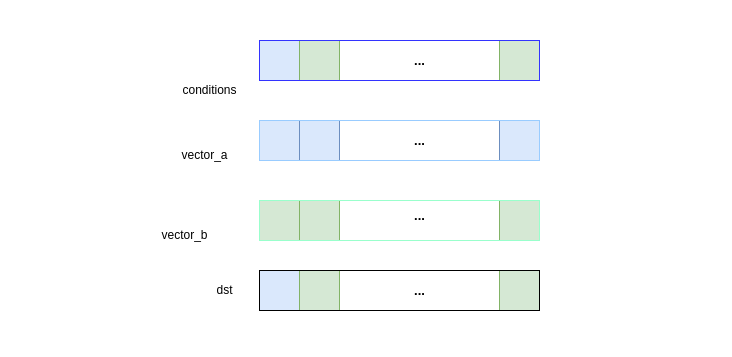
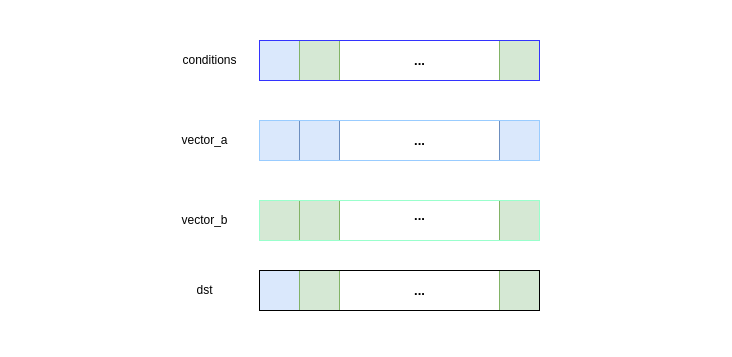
node "conditions": moved (210, 91) -> (210, 61)
node "vector_a": moved (205, 156) -> (205, 141)
node "vector_b": moved (185, 236) -> (205, 221)
node "dst": moved (225, 291) -> (205, 291)
